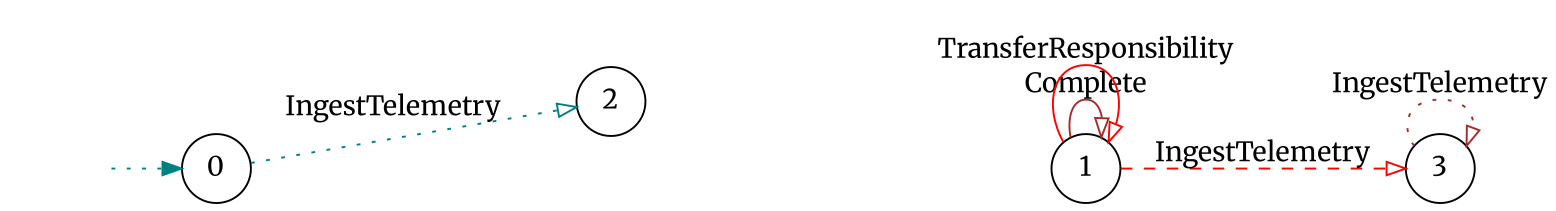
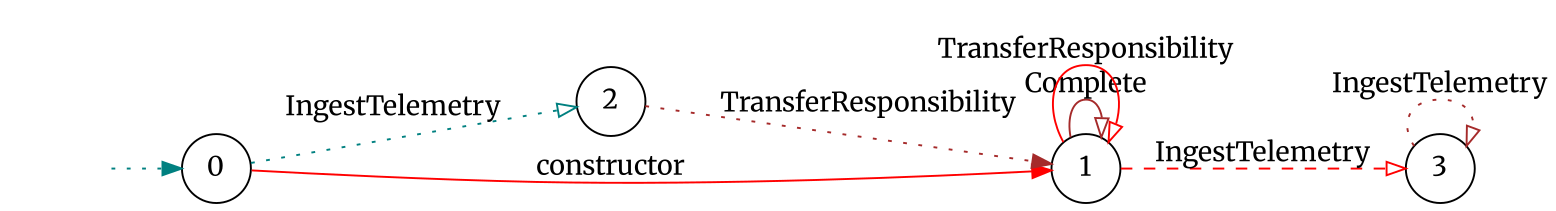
edge "2" -> "1": added, label "TransferResponsibility"
edge "0" -> "1": added, label "constructor"
